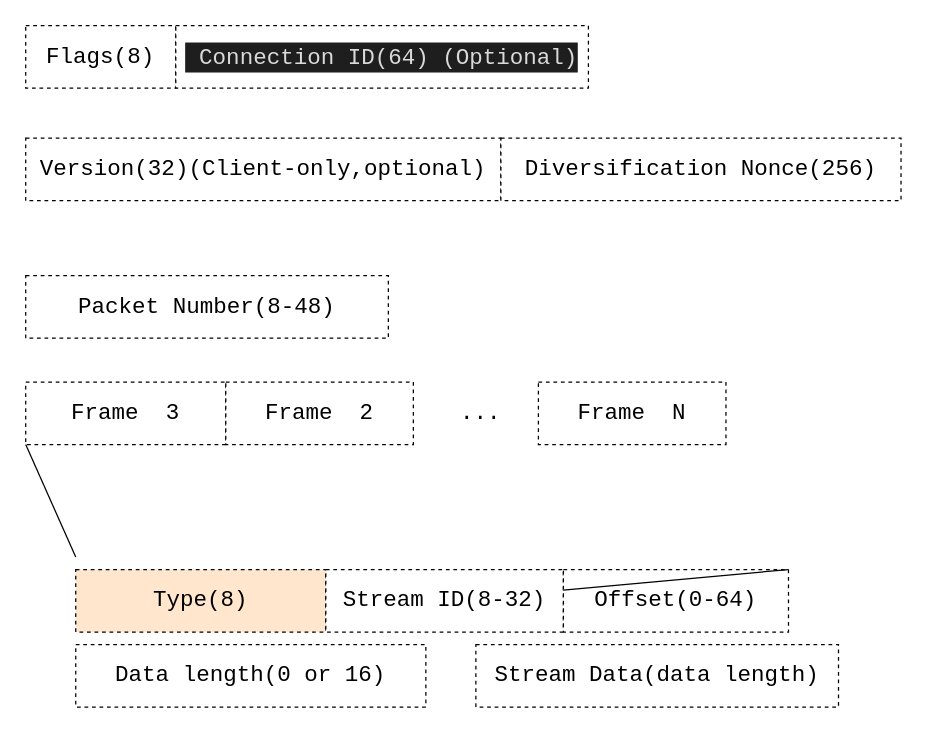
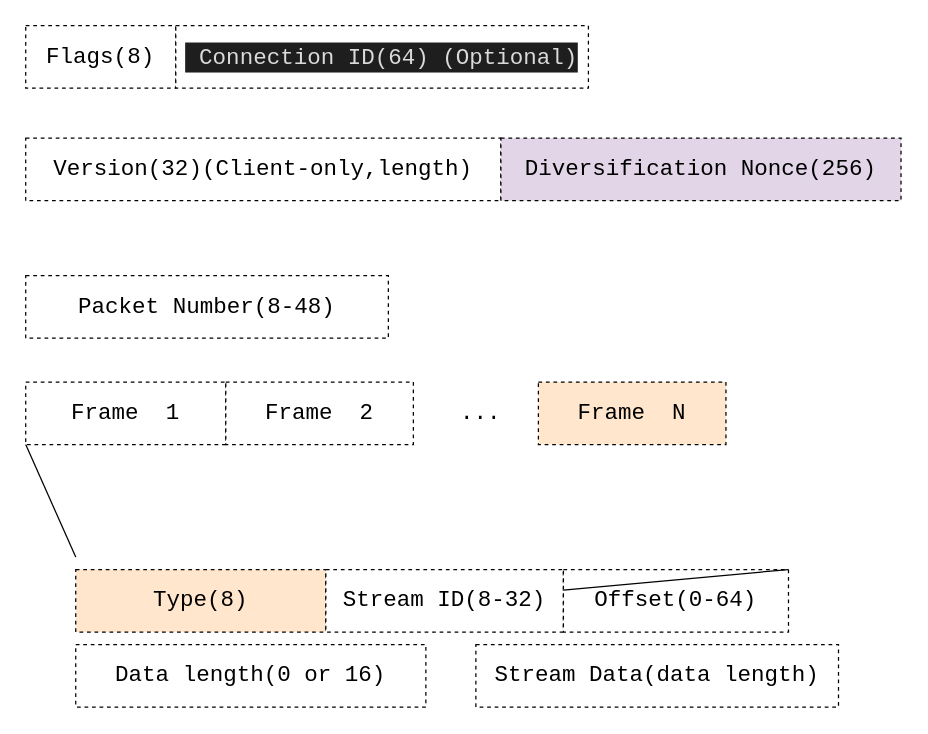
node "Version(32)(Client-only,optional)": label "Version(32)(Client-only,optional)" -> "Version(32)(Client-only,length)"
node "Diversification Nonce(256)": fillcolor #ffffff -> #e1d5e7
node "Frame 3": label "Frame 3" -> "Frame 1"
node "Frame N": fillcolor #ffffff -> #ffe6cc
